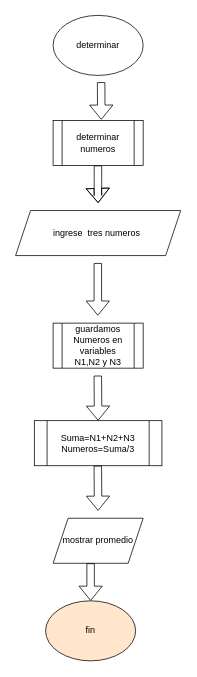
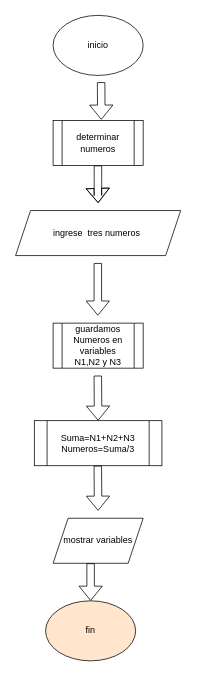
node "determinar": label "determinar" -> "inicio"
node "mostrar promedio": label "mostrar promedio" -> "mostrar variables"
